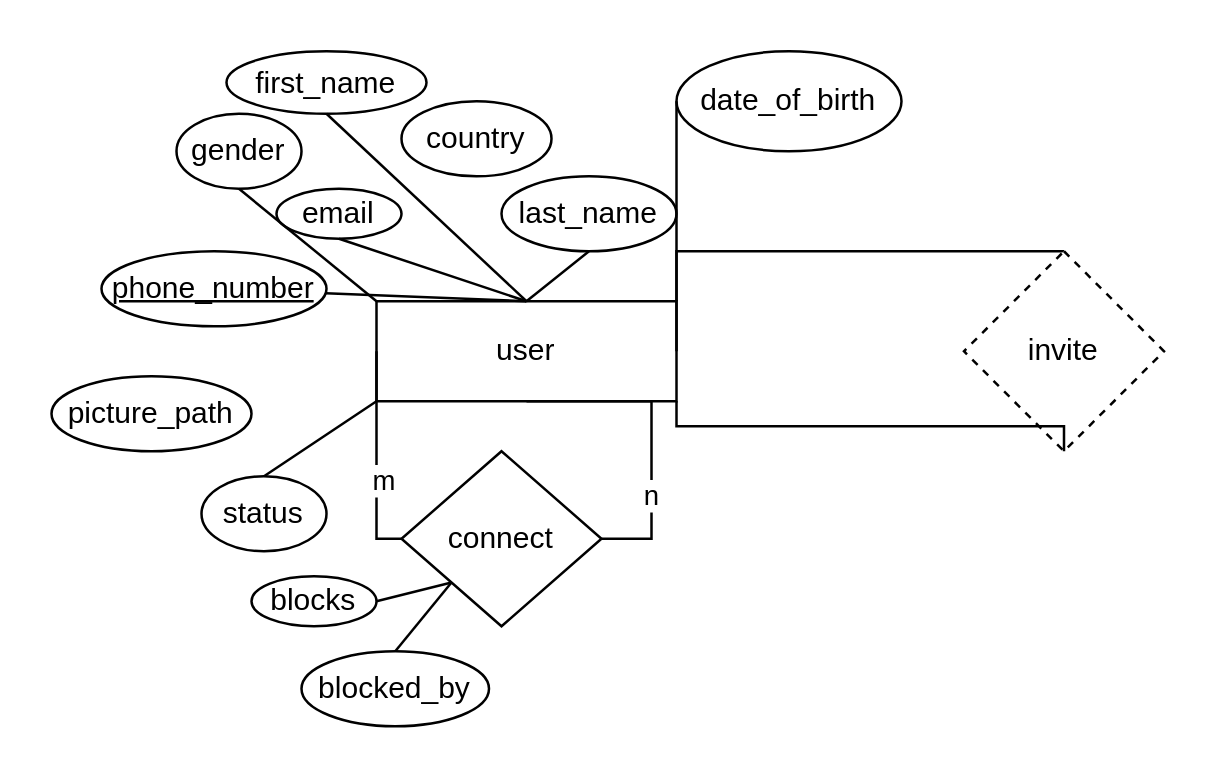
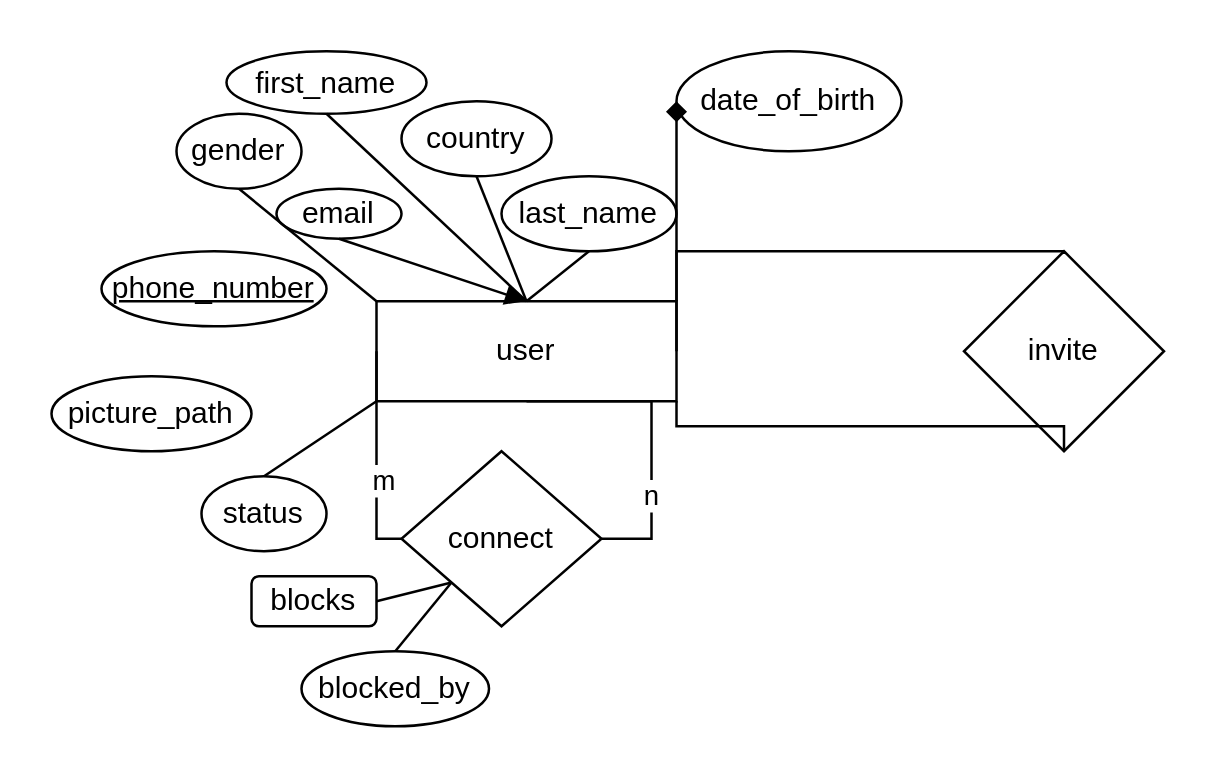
edge "date_of_birth" -- "user": arrowhead none -> diamond
edge "email" -- "user": arrowhead none -> block
edge "phone_number" -- "user": now "country" -- "user"
node "invite": style dashed -> solid
node "blocks": shape ellipse -> rounded rectangle
